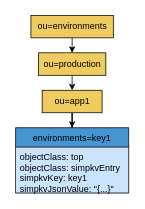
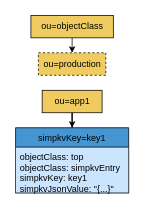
node "ou=environments": label "ou=environments" -> "ou=objectClass"
node "ou=production": style solid -> dashed
edge "ou=production" -> "ou=app1": removed
node "environments=key1": label "environments=key1" -> "simpkvKey=key1"
